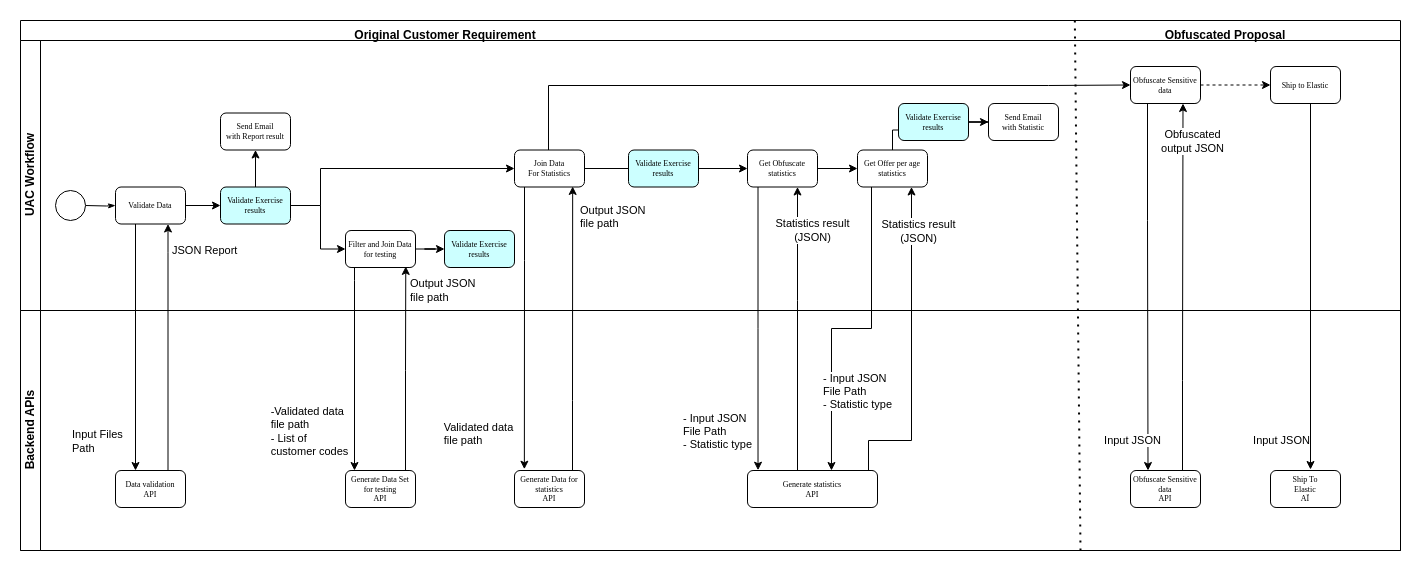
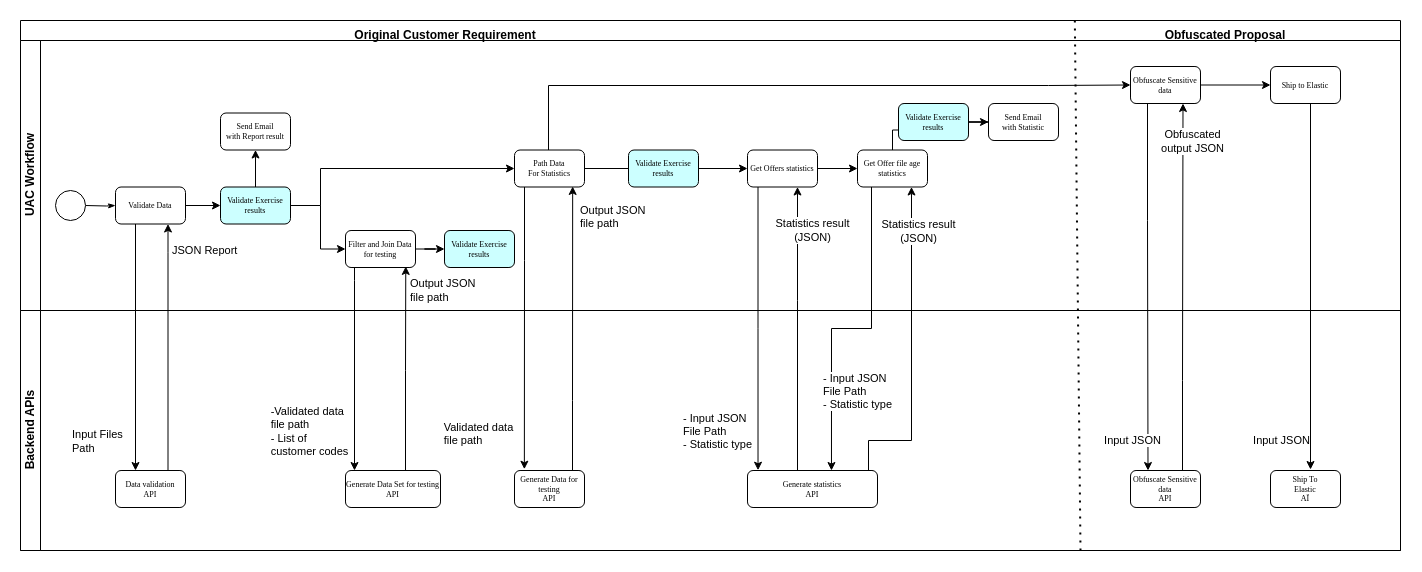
edge "Obfuscate Sensitive data" -> "Ship to Elastic": style dashed -> solid
node "Join Data For Statistics": label "Join Data For Statistics" -> "Path Data For Statistics"
node "Get Obfuscate statistics": label "Get Obfuscate statistics" -> "Get Offers statistics"
node "Get Offer per age statistics": label "Get Offer per age statistics" -> "Get Offer file age statistics"
node "Generate Data Set for testing API": size 70x37 -> 95x37
node "Generate Data for statistics API": label "Generate Data for statistics API" -> "Generate Data for testing API"
